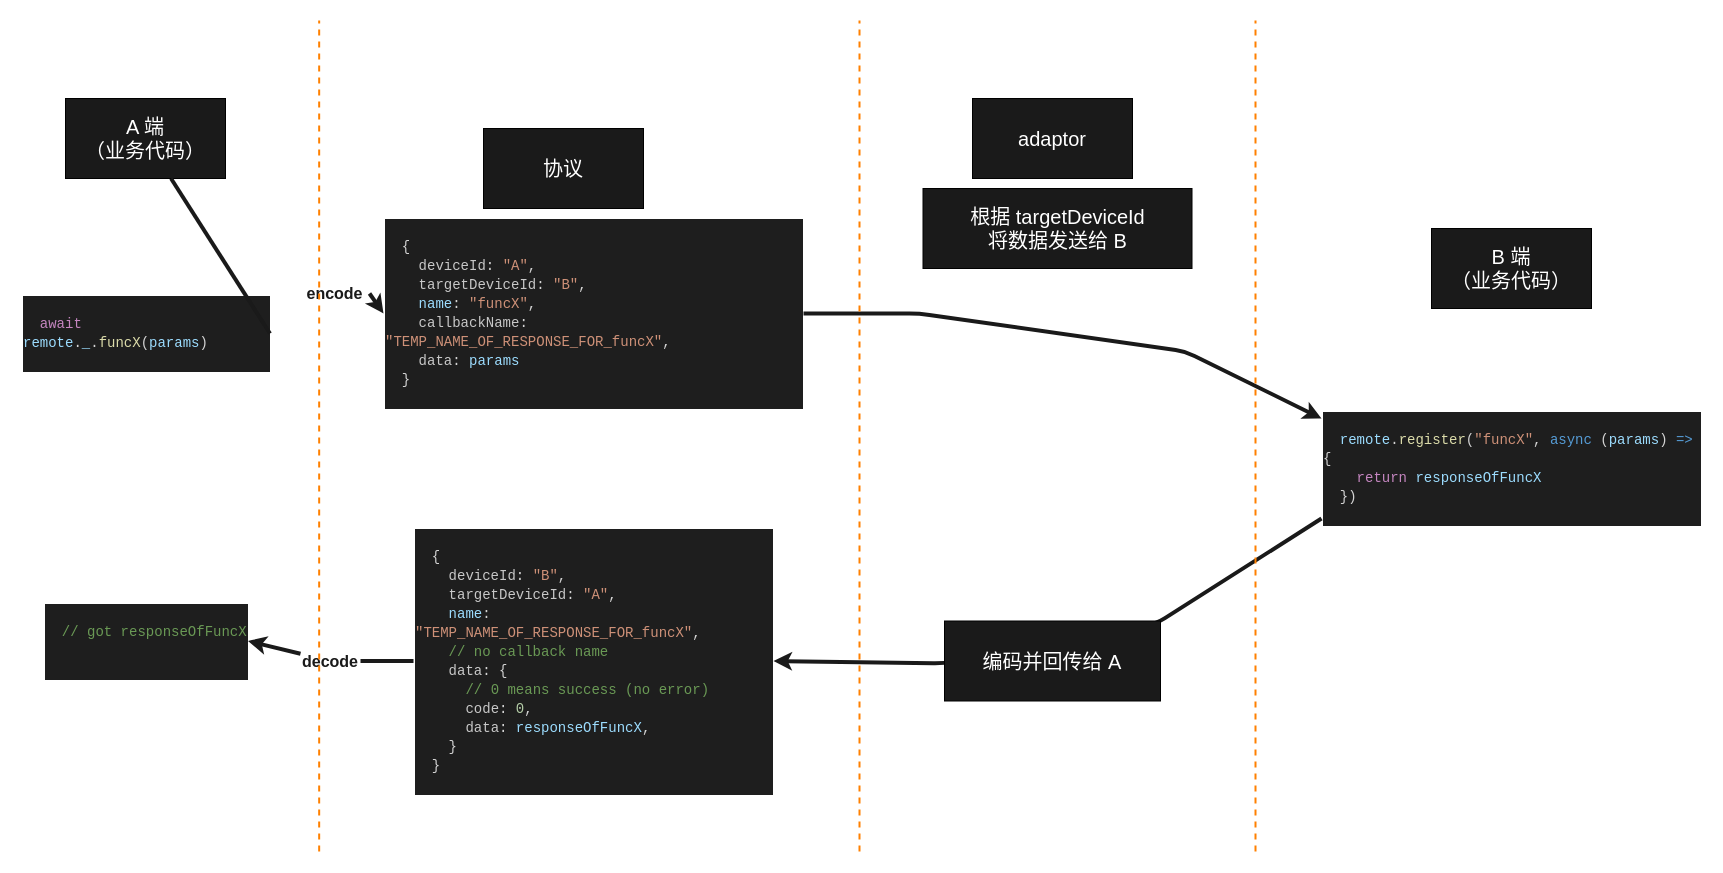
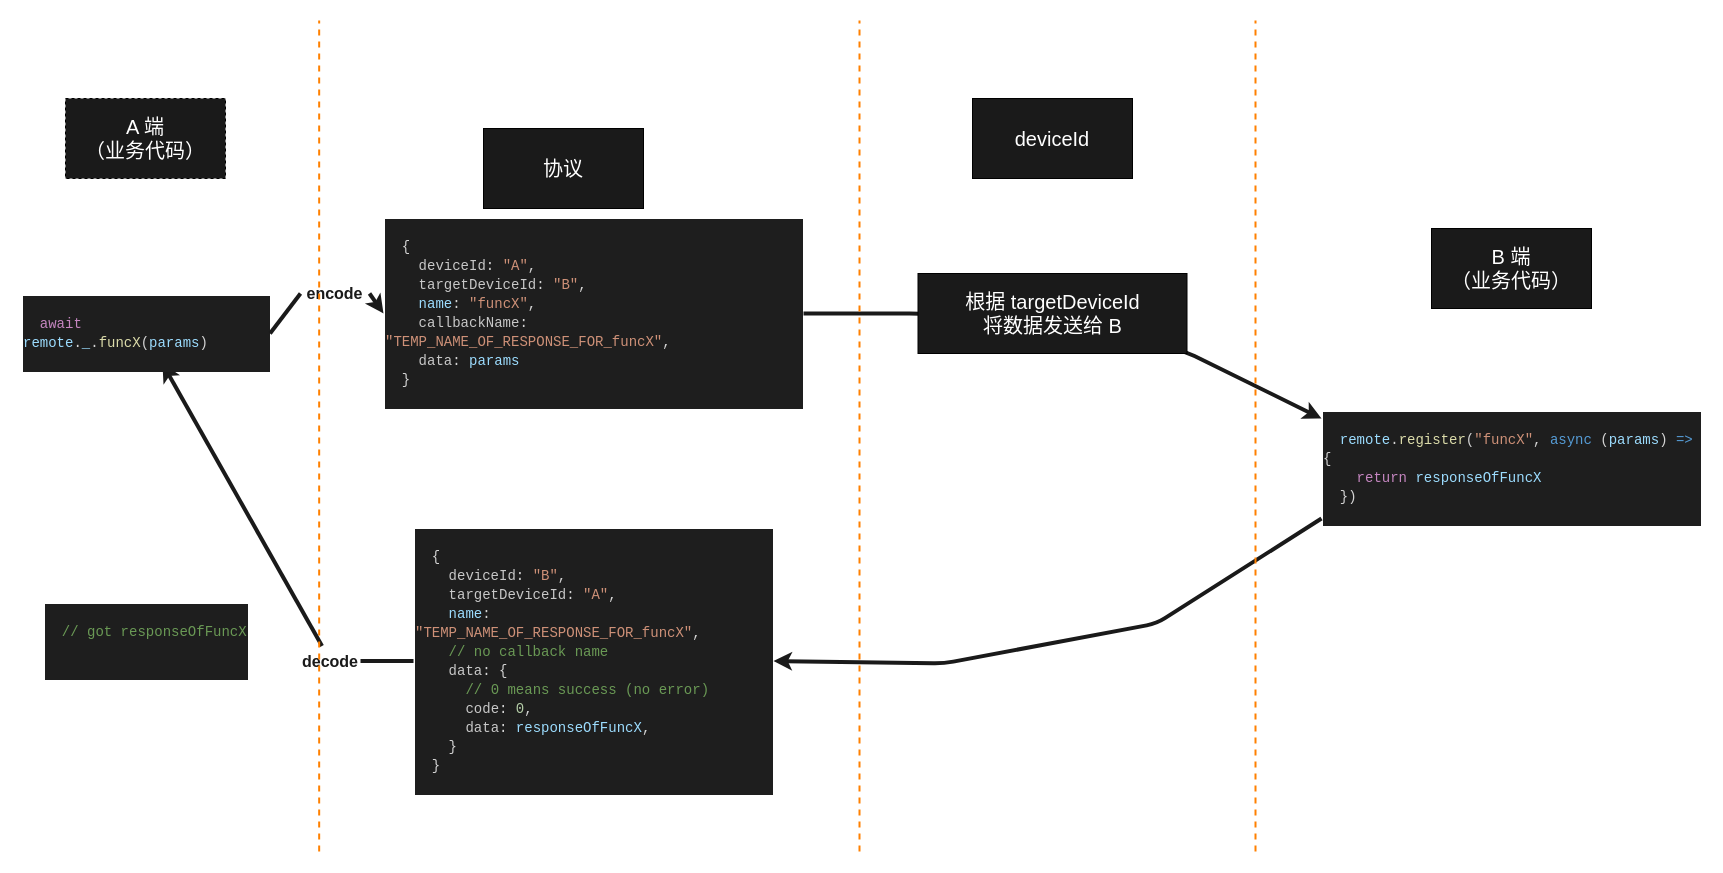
node "A 端 （业务代码）": style solid -> dashed
node "adaptor": label "adaptor" -> "deviceId"
node "根据 targetDeviceId 将数据发送给 B": moved (1058, 229) -> (1053, 314)
edge "A 端 （业务代码）" -- "await remote._.funcX(params)": now "encode" -- "await remote._.funcX(params)"
edge "decode" -> "// got responseOfFuncX": now "decode" -> "await remote._.funcX(params)"
node "编码并回传给 A": removed
